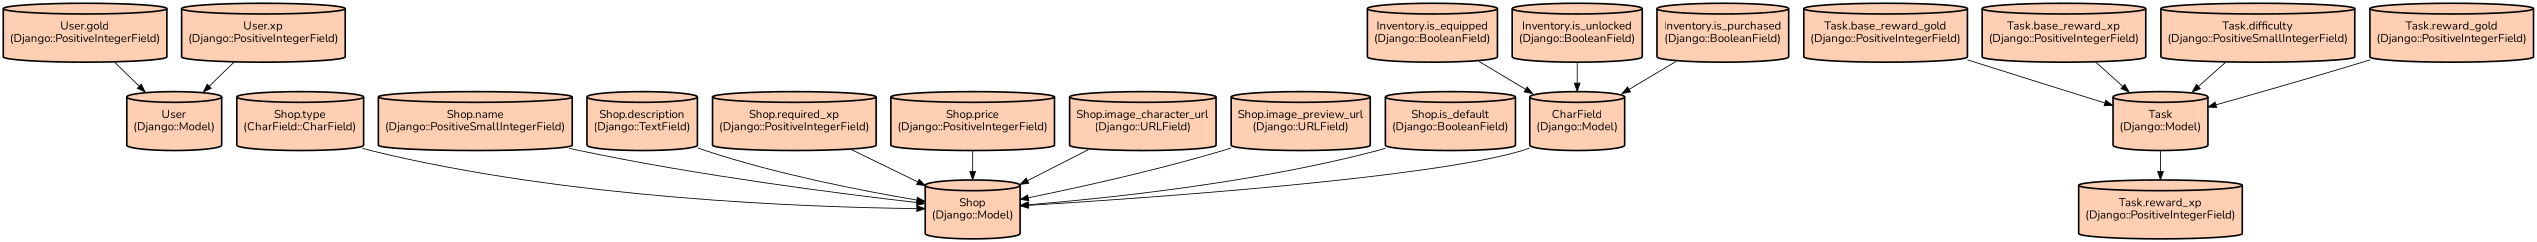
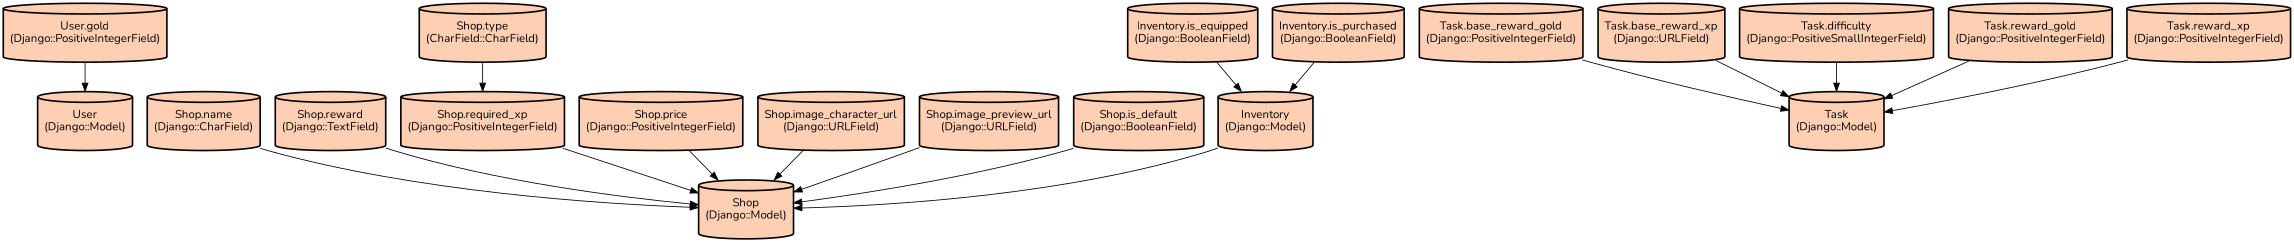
node "User.xp (Django::PositiveIntegerField)": removed
node "Inventory.is_unlocked (Django::BooleanField)": removed
node "Task.base_reward_xp (Django::PositiveIntegerField)": label "Task.base_reward_xp (Django::PositiveIntegerField)" -> "Task.base_reward_xp (Django::URLField)"
node "Shop.name (Django::PositiveSmallIntegerField)": label "Shop.name (Django::PositiveSmallIntegerField)" -> "Shop.name (Django::CharField)"
node "Shop.description (Django::TextField)": label "Shop.description (Django::TextField)" -> "Shop.reward (Django::TextField)"
node "CharField (Django::Model)": label "CharField (Django::Model)" -> "Inventory (Django::Model)"
edge "Task (Django::Model)" -> "Task.reward_xp (Django::PositiveIntegerField)": reversed
edge "Shop.type (CharField::CharField)" -> "Shop (Django::Model)": now "Shop.type (CharField::CharField)" -> "Shop.required_xp (Django::PositiveIntegerField)"
